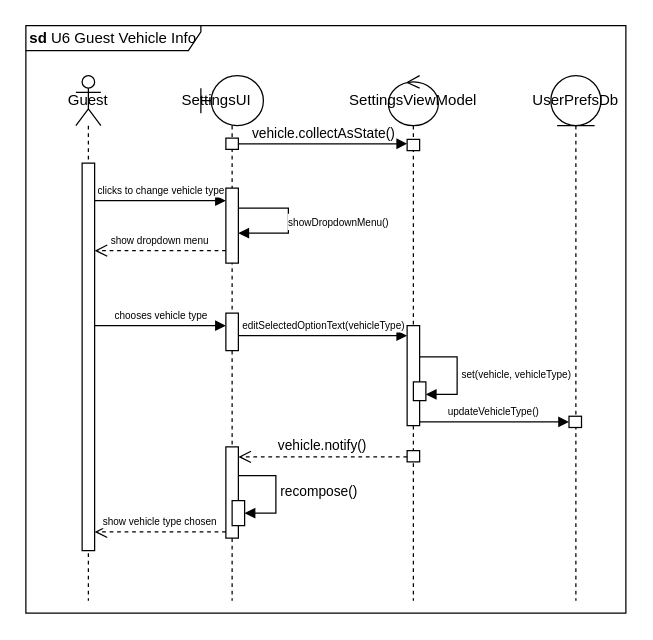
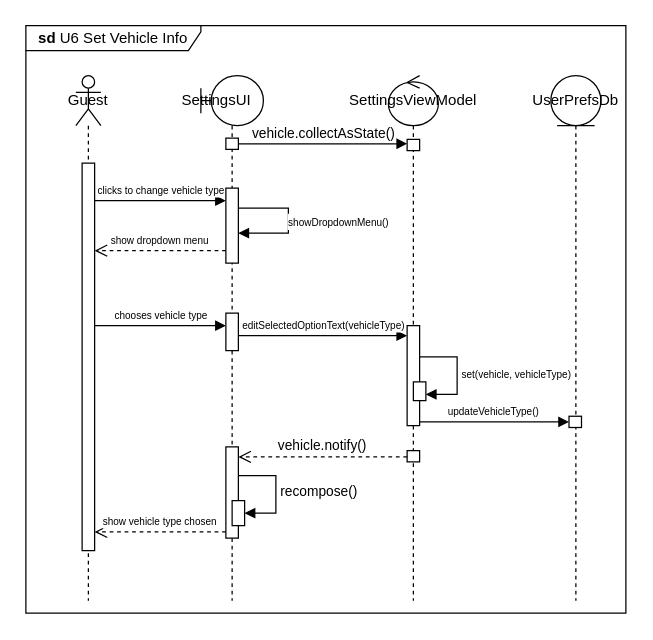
node "sd U6 Guest Vehicle Info": label "sd U6 Guest Vehicle Info" -> "sd U6 Set Vehicle Info"
